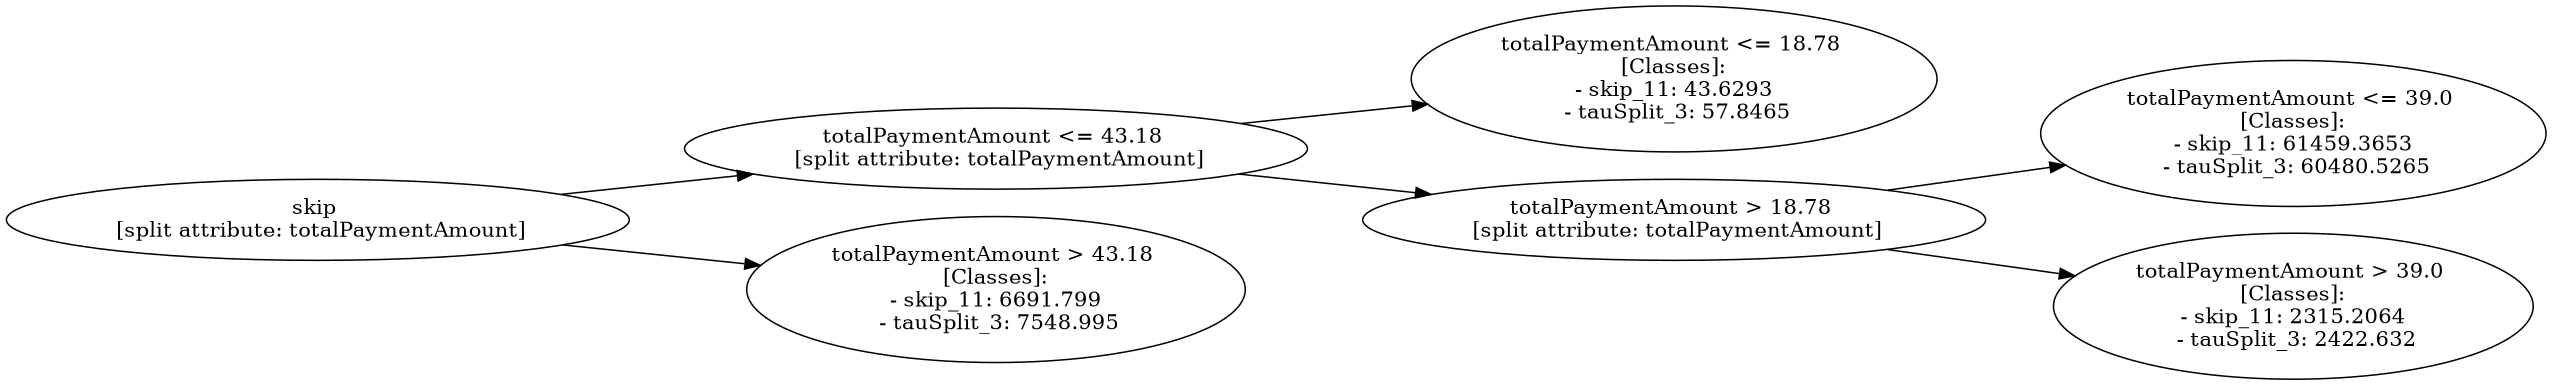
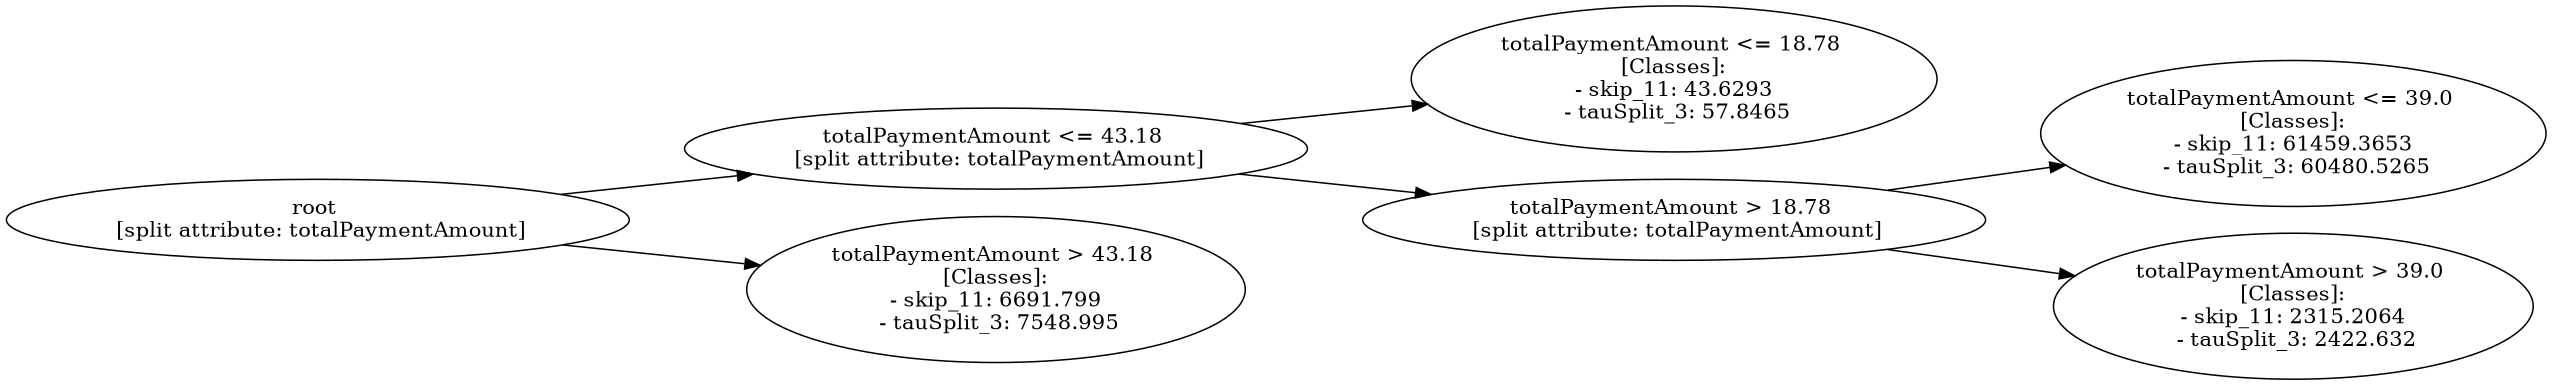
node "skip [split attribute: totalPaymentAmount]": label "skip [split attribute: totalPaymentAmount]" -> "root [split attribute: totalPaymentAmount]"
